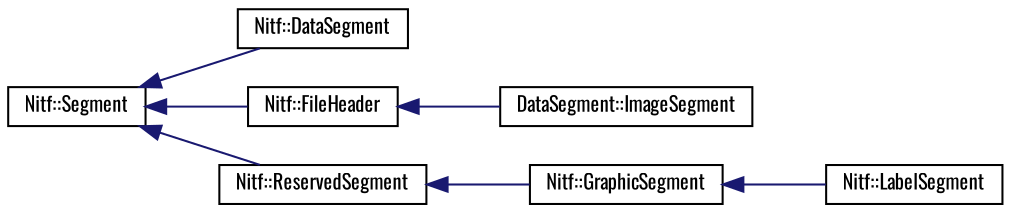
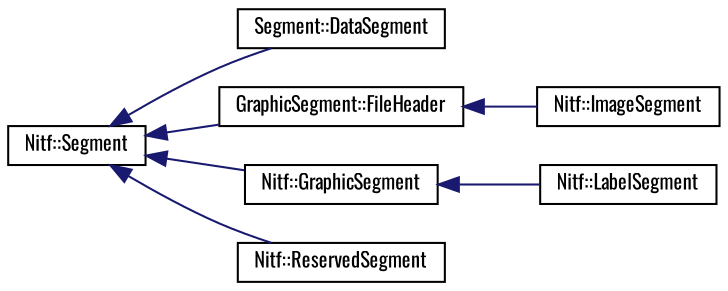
node "Nitf::DataSegment": label "Nitf::DataSegment" -> "Segment::DataSegment"
node "Nitf::FileHeader": label "Nitf::FileHeader" -> "GraphicSegment::FileHeader"
node "DataSegment::ImageSegment": label "DataSegment::ImageSegment" -> "Nitf::ImageSegment"
edge "Nitf::GraphicSegment" -> "Nitf::ReservedSegment": now "Nitf::GraphicSegment" -> "Nitf::Segment"
